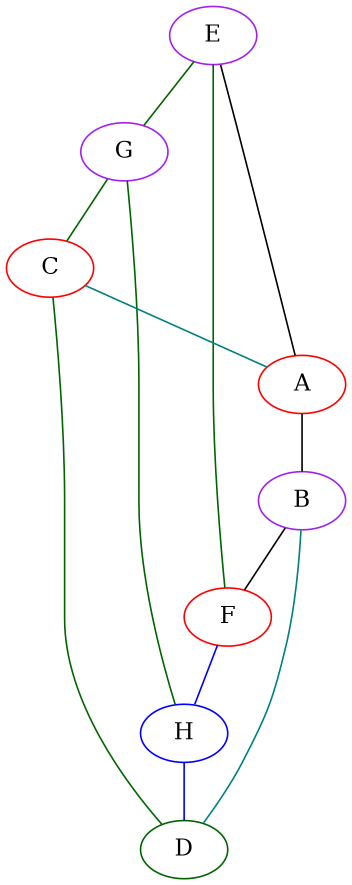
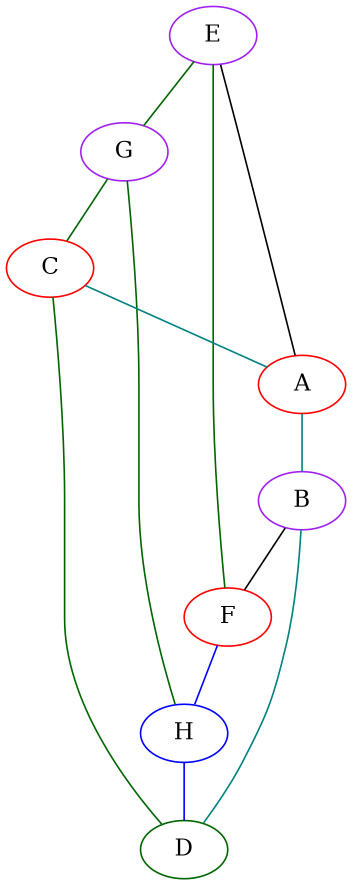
edge "A" -- "B": color black -> teal
